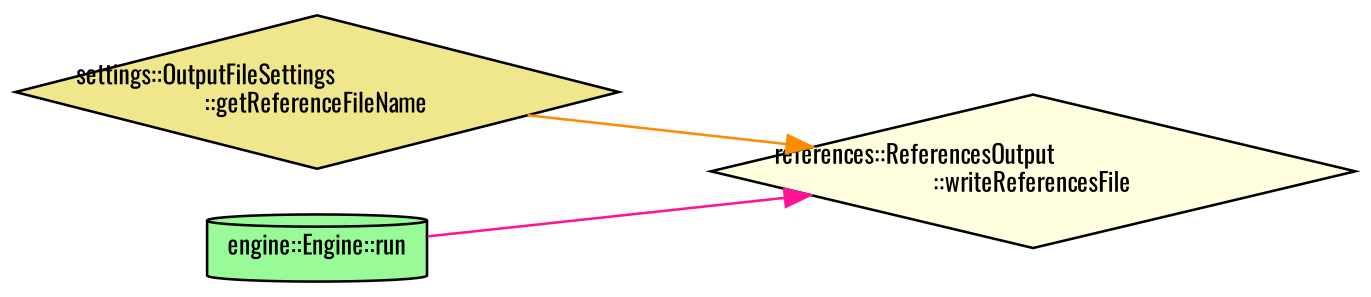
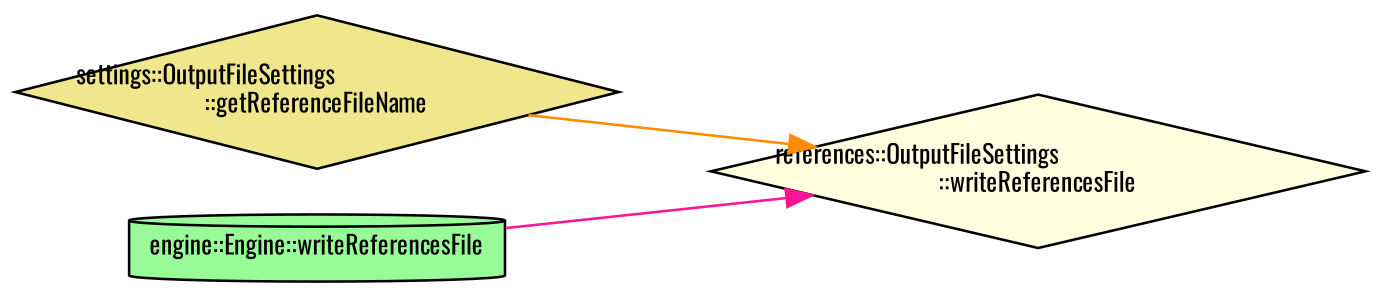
node "references::ReferencesOutput ::writeReferencesFile": label "references::ReferencesOutput ::writeReferencesFile" -> "references::OutputFileSettings ::writeReferencesFile"
node "engine::Engine::run": label "engine::Engine::run" -> "engine::Engine::writeReferencesFile"
